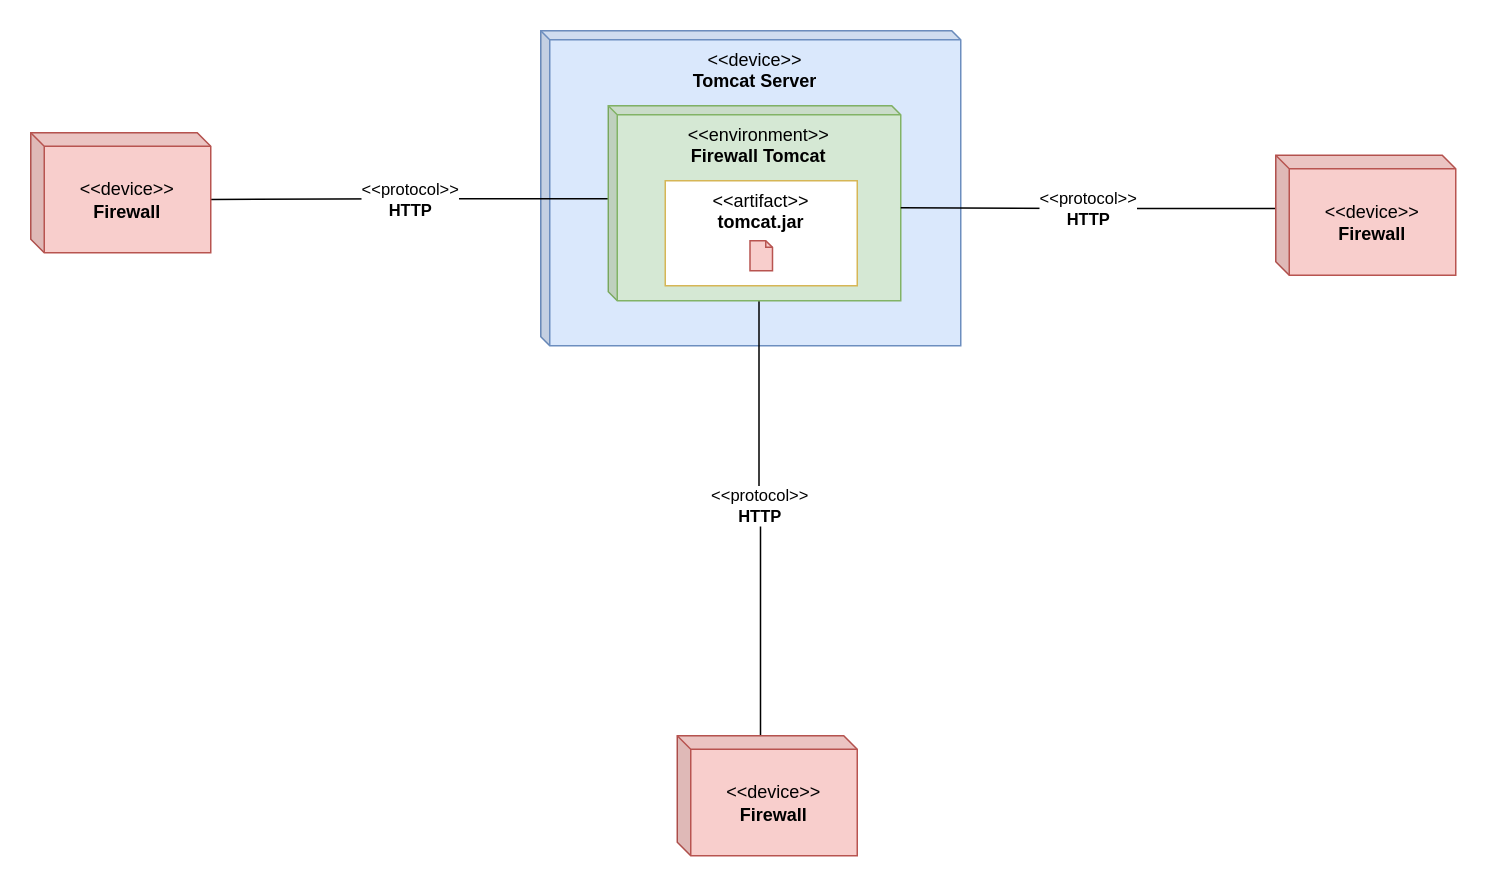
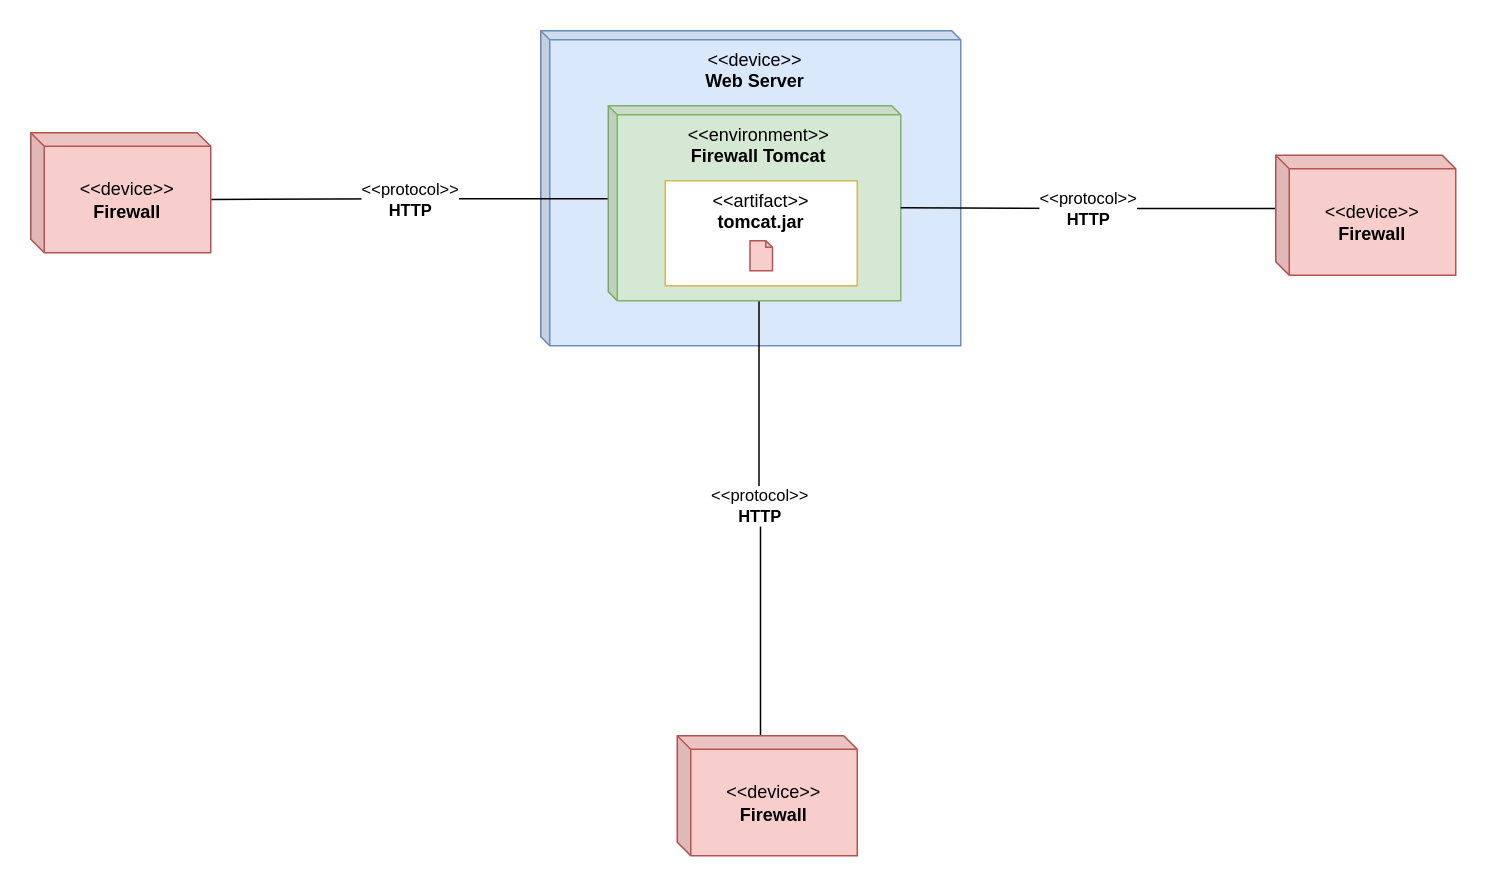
node "<<device>> Tomcat Server": label "<<device>> Tomcat Server" -> "<<device>> Web Server"
